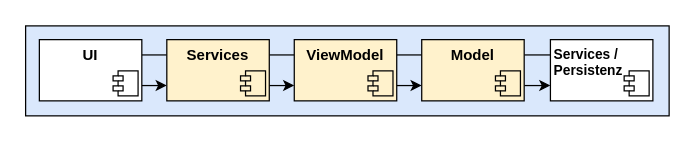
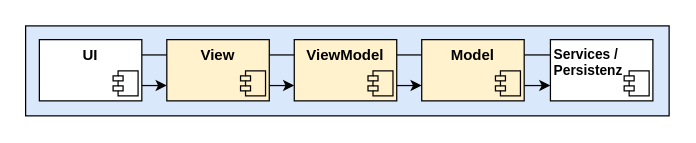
node "Services": label "Services" -> "View"
